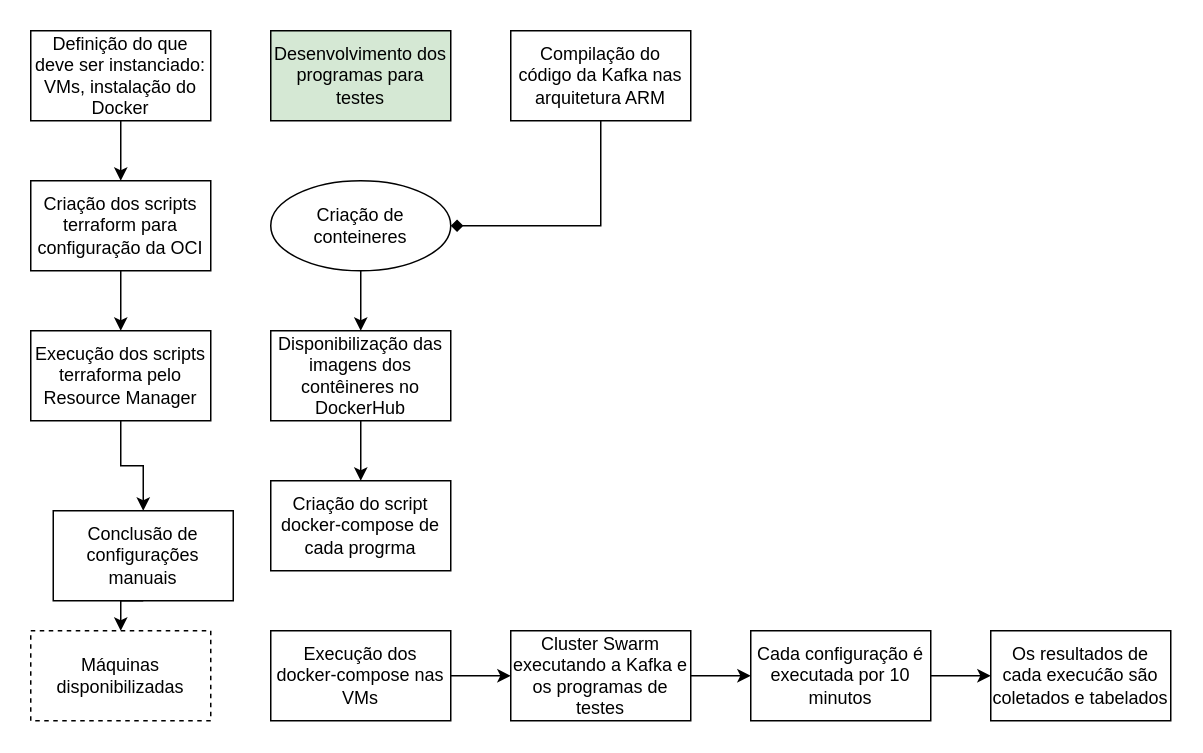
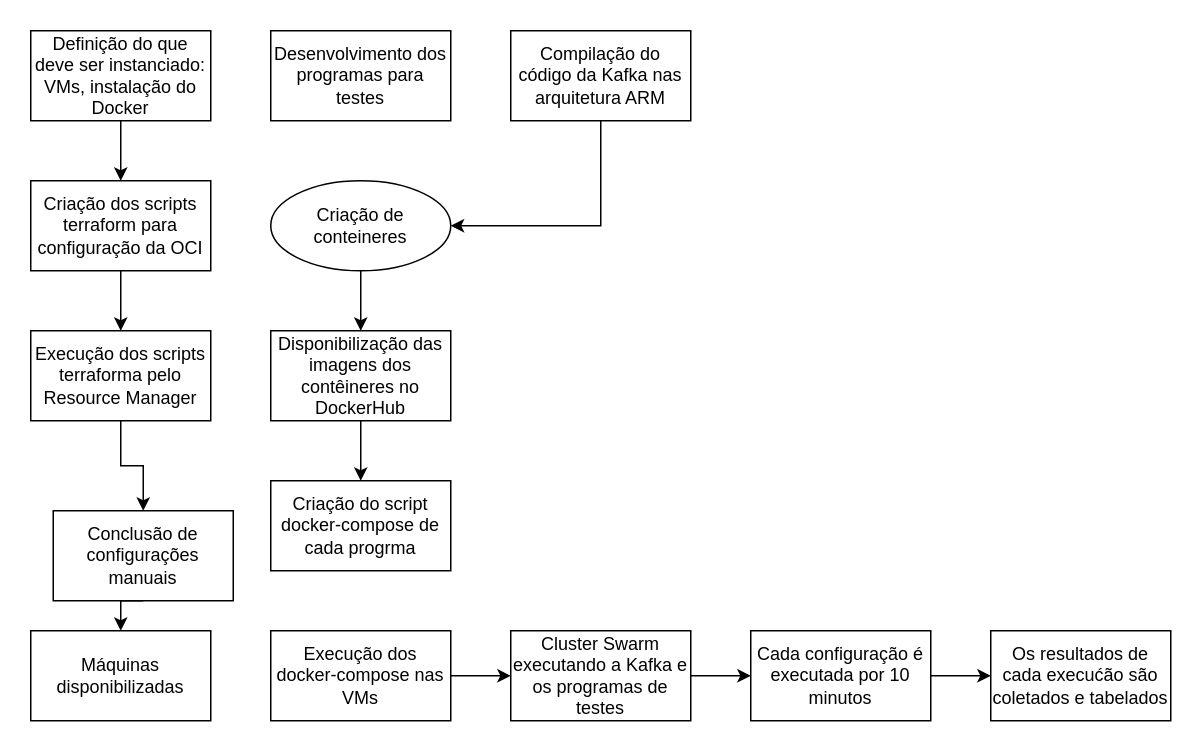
node "Desenvolvimento dos programas para testes": fillcolor #d5e8d4 -> #ffffff
edge "Compilação do código da Kafka nas arquitetura ARM" -> "Criação de conteineres": arrowhead diamond -> classic
node "Máquinas disponibilizadas": style dashed -> solid
